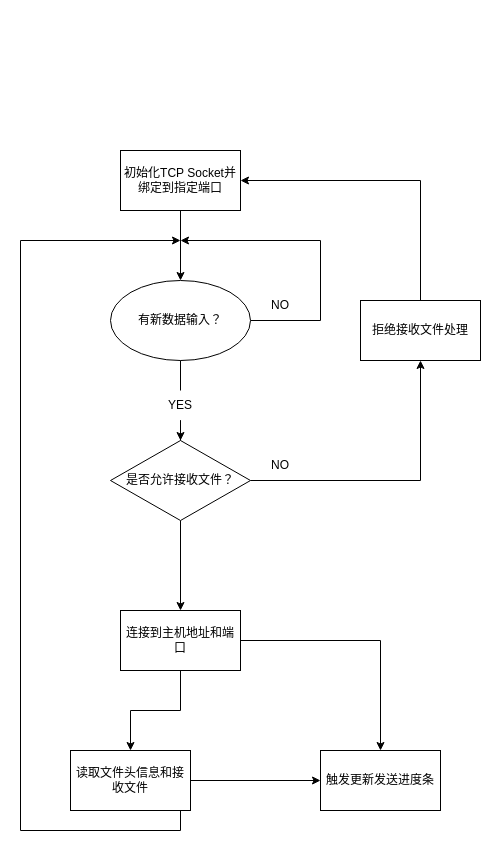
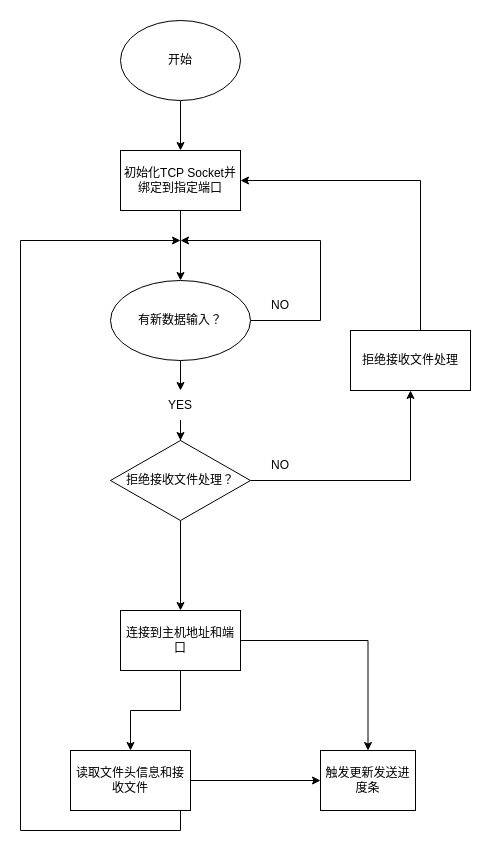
node "开始": added
edge "开始" -> "初始化TCP Socket并绑定到指定端口": added
node "拒绝接收文件处理": moved (421, 331) -> (411, 361)
edge "有新数据输入？" -- "YES": arrowhead none -> classic
node "是否允许接收文件？": label "是否允许接收文件？" -> "拒绝接收文件处理？"
node "触发更新发送进度条": size 120x60 -> 95x60
